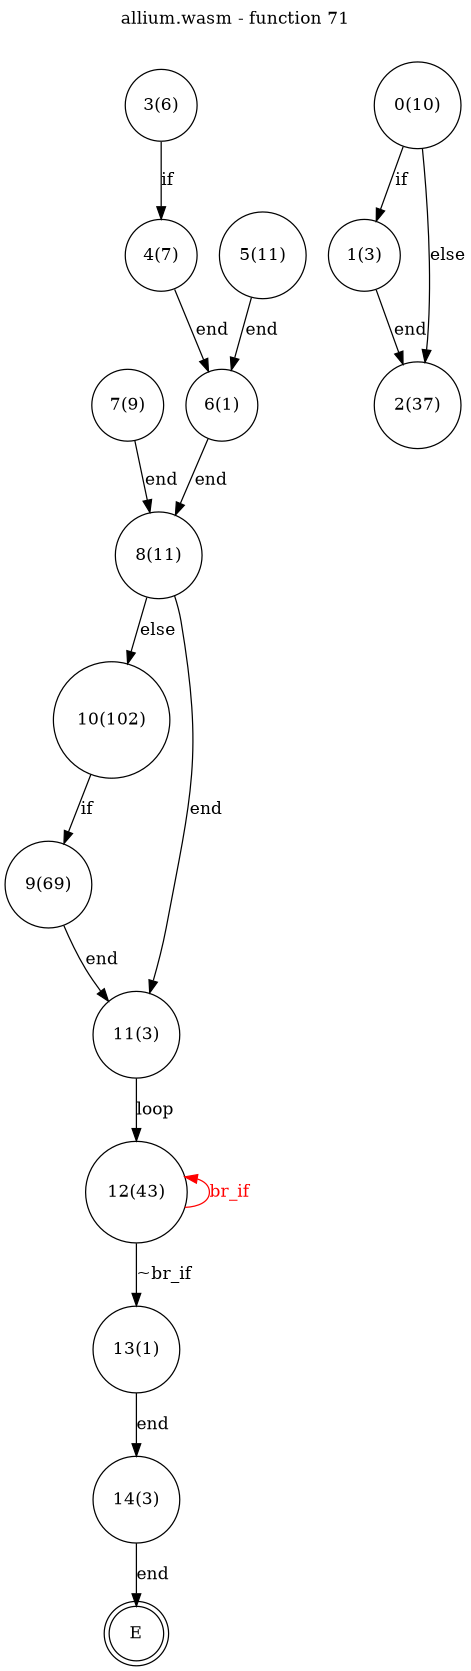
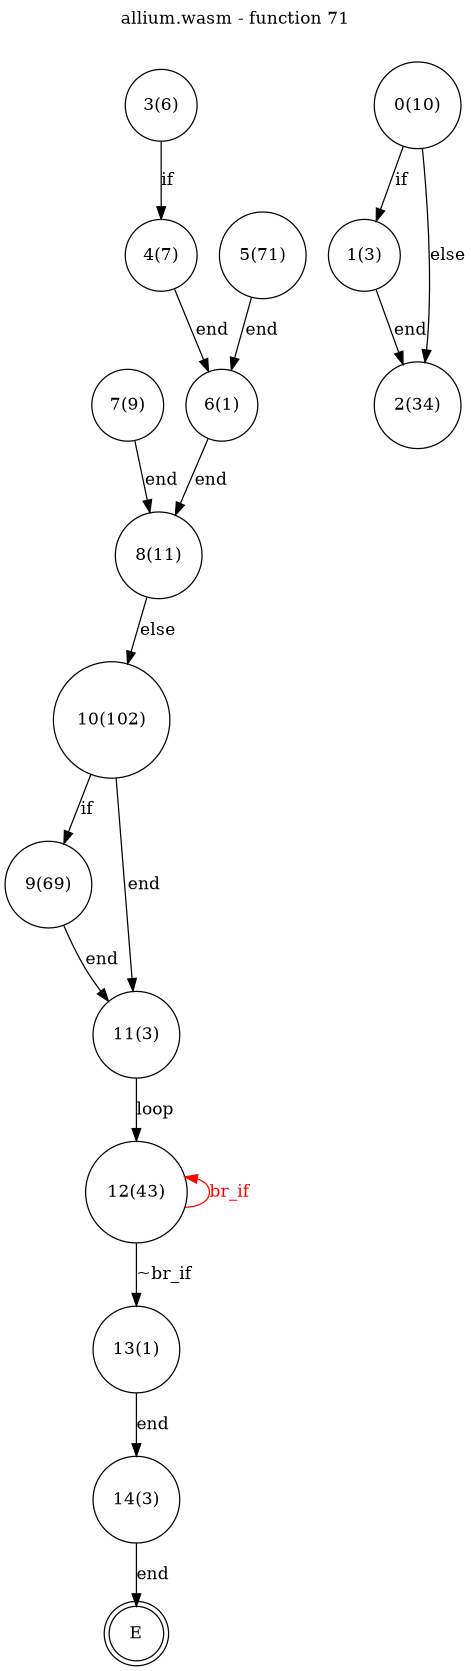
node "5(11)": label "5(11)" -> "5(71)"
node "2(37)": label "2(37)" -> "2(34)"
edge "8(11)" -> "11(3)": now "10(102)" -> "11(3)"
